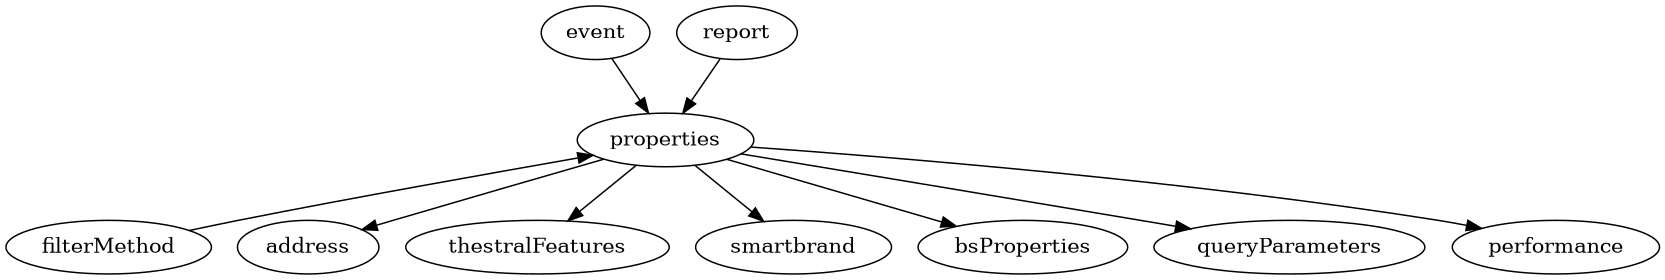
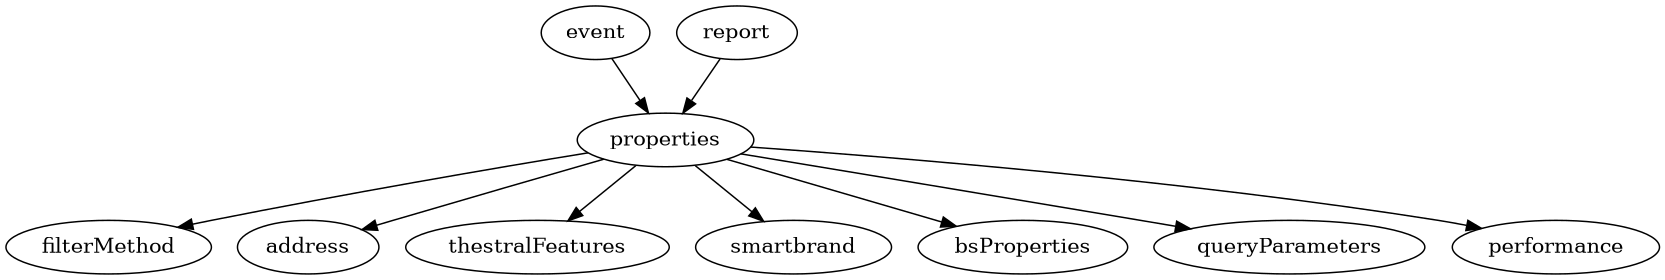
edge "filterMethod" -> "properties": reversed
